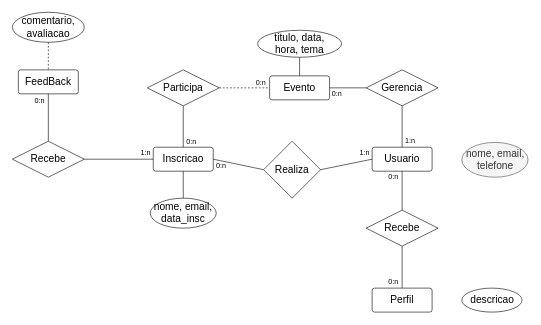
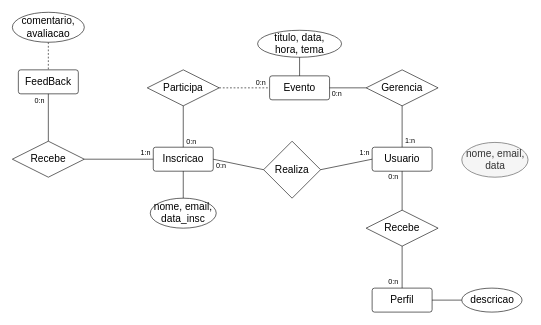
node "nome, email,telefone": label "nome, email,telefone" -> "nome, email,data"
edge "Perfil" -- "descricao": added
